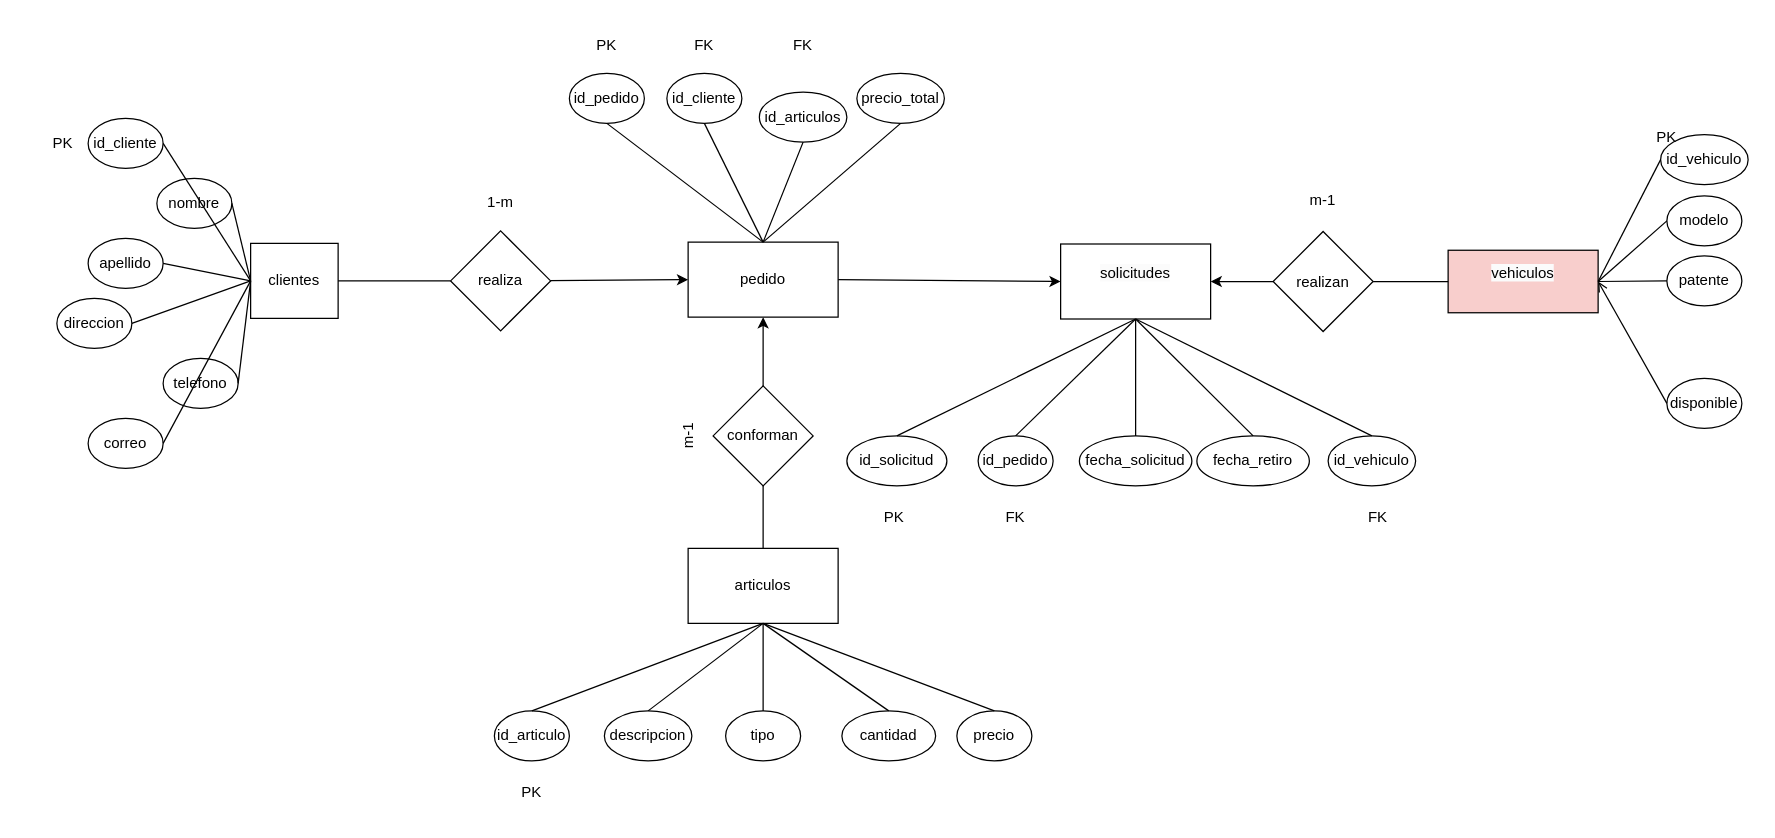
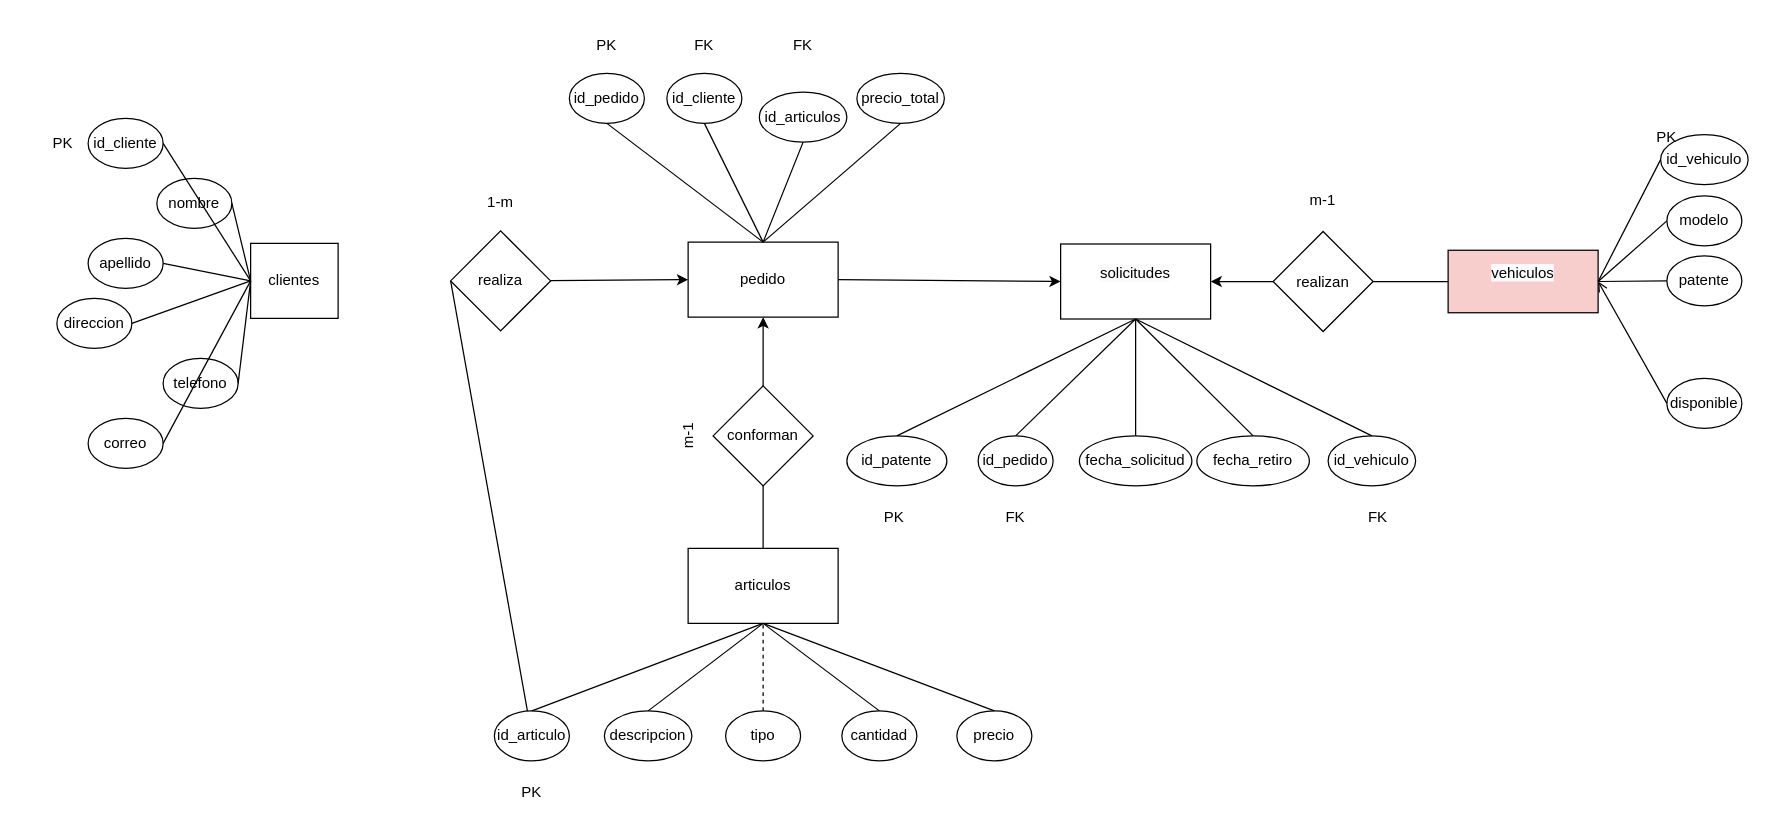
edge "clientes" -- "realiza": now "id_articulo" -- "realiza"
node "id_solicitud": label "id_solicitud" -> "id_patente"
edge "articulos" -- "tipo": style solid -> dashed
node "cantidad": size 94x50 -> 75x50
